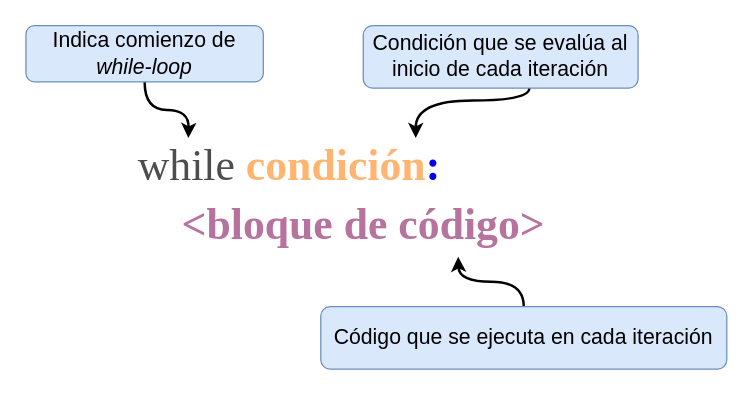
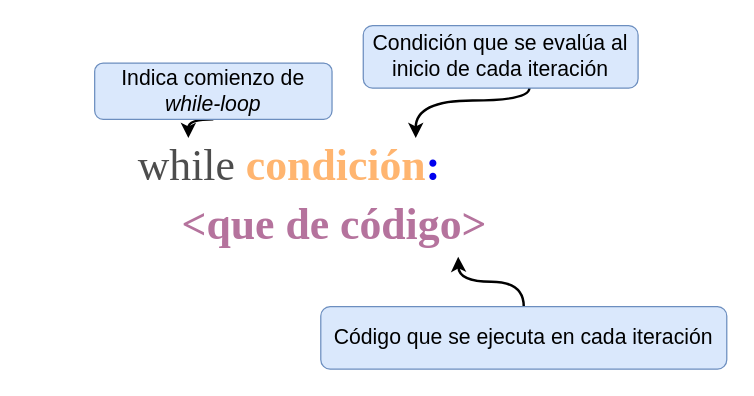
node "Indica comienzo de while-loop": moved (144, 54) -> (213, 91)
node "while condición: <bloque de código>": label "while condición: <bloque de código>" -> "while condición: <que de código>"
